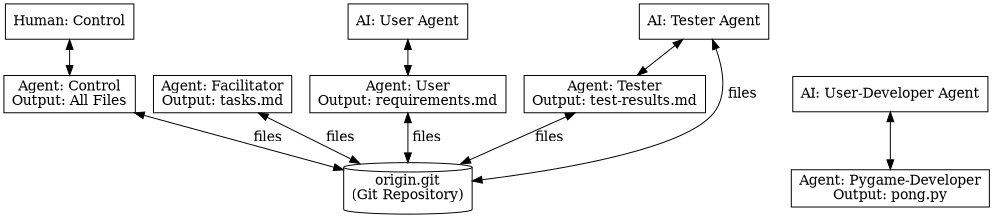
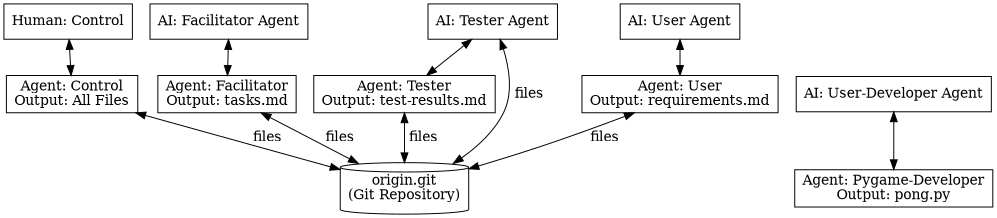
node "AI: Facilitator Agent": added
